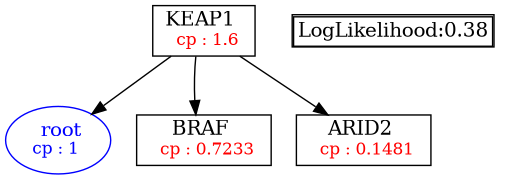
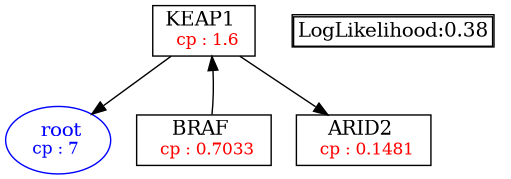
edge "KEAP1" -> "BRAF": reversed
node "root": text "cp : 1" -> "cp : 7"
node "BRAF": text "cp : 0.7233" -> "cp : 0.7033"
